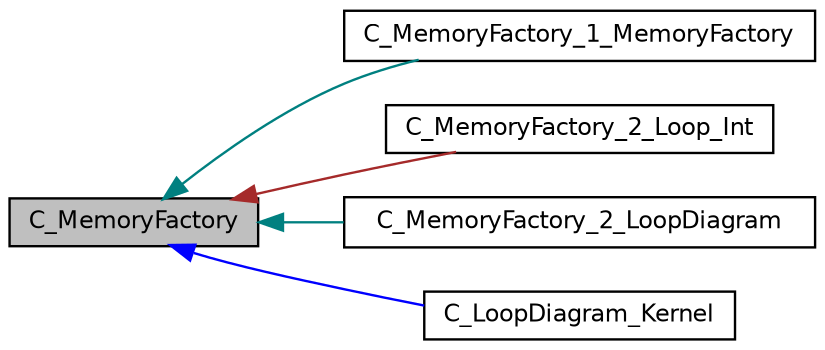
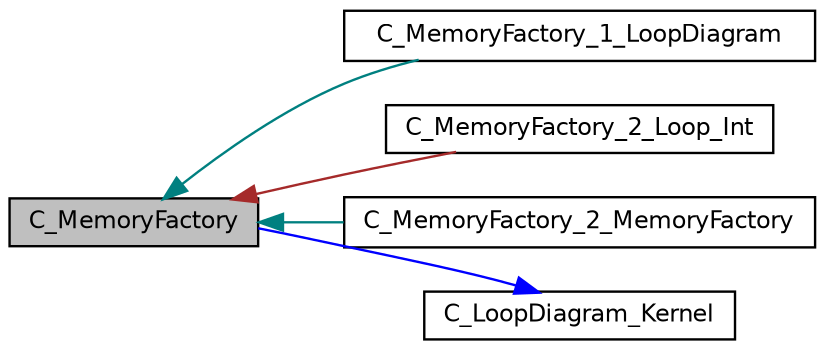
node "C_MemoryFactory_1_MemoryFactory": label "C_MemoryFactory_1_MemoryFactory" -> "C_MemoryFactory_1_LoopDiagram"
node "C_MemoryFactory_2_LoopDiagram": label "C_MemoryFactory_2_LoopDiagram" -> "C_MemoryFactory_2_MemoryFactory"
edge "C_LoopDiagram_Kernel" -> "C_MemoryFactory": reversed
